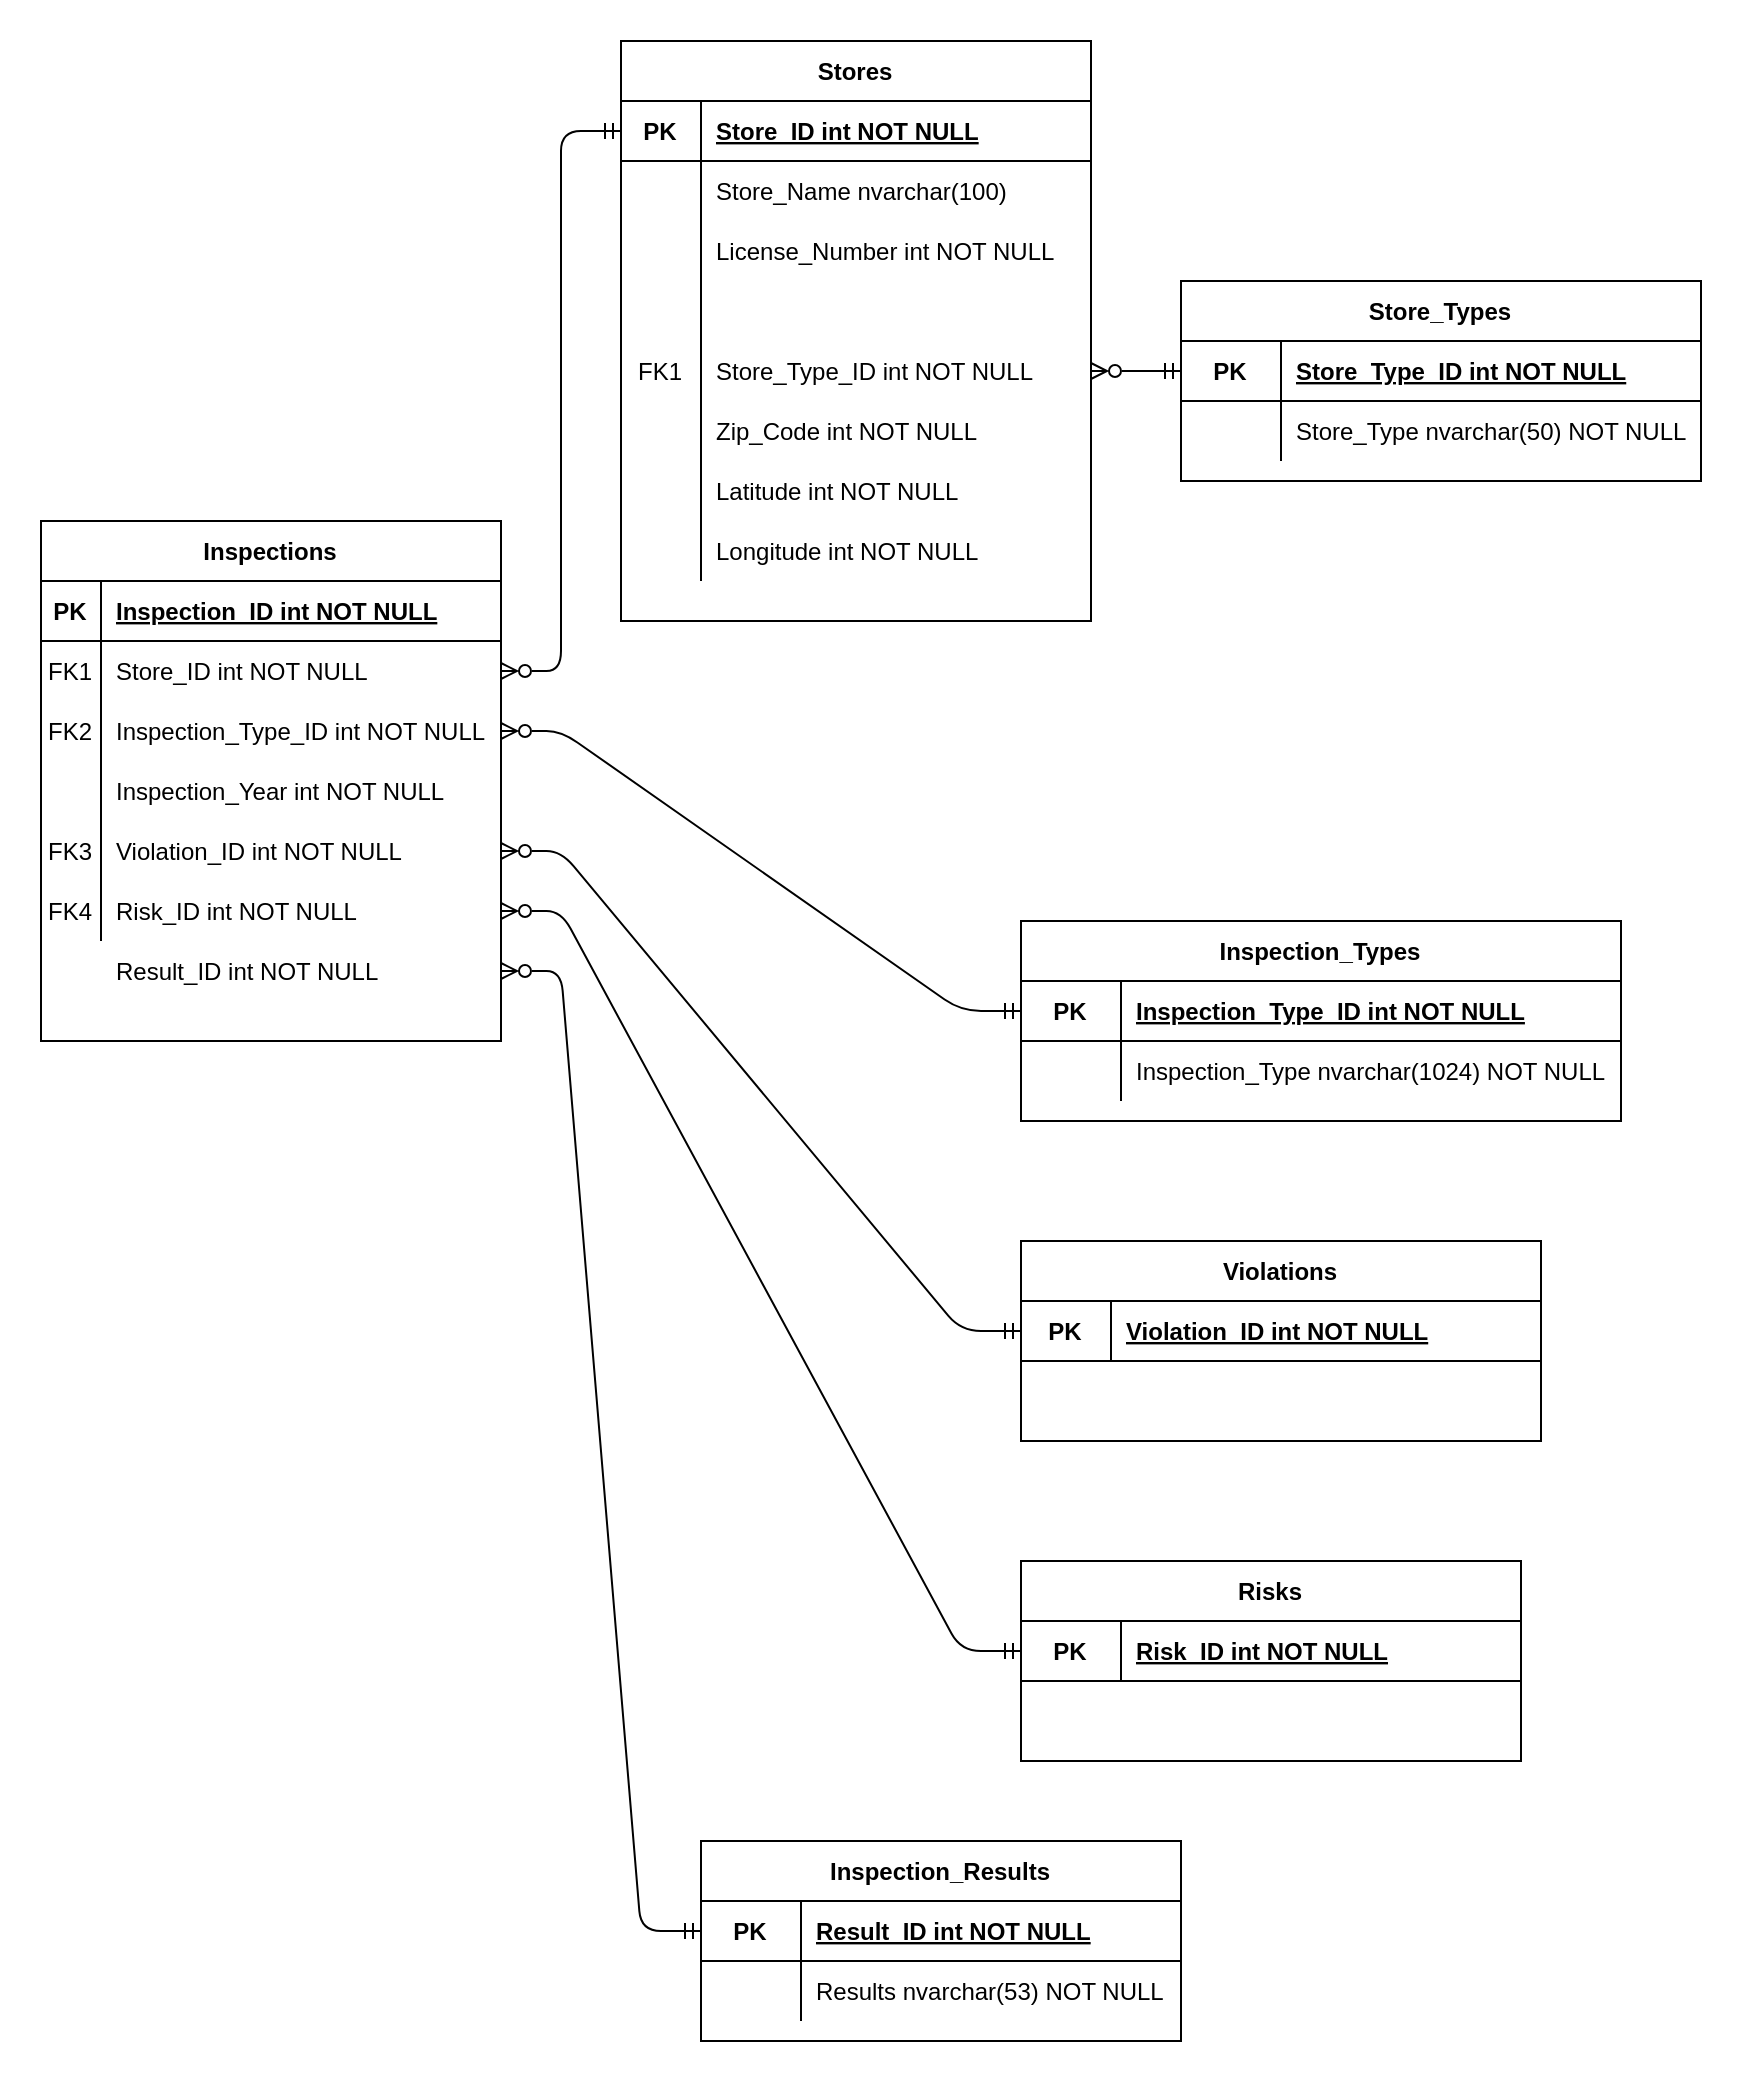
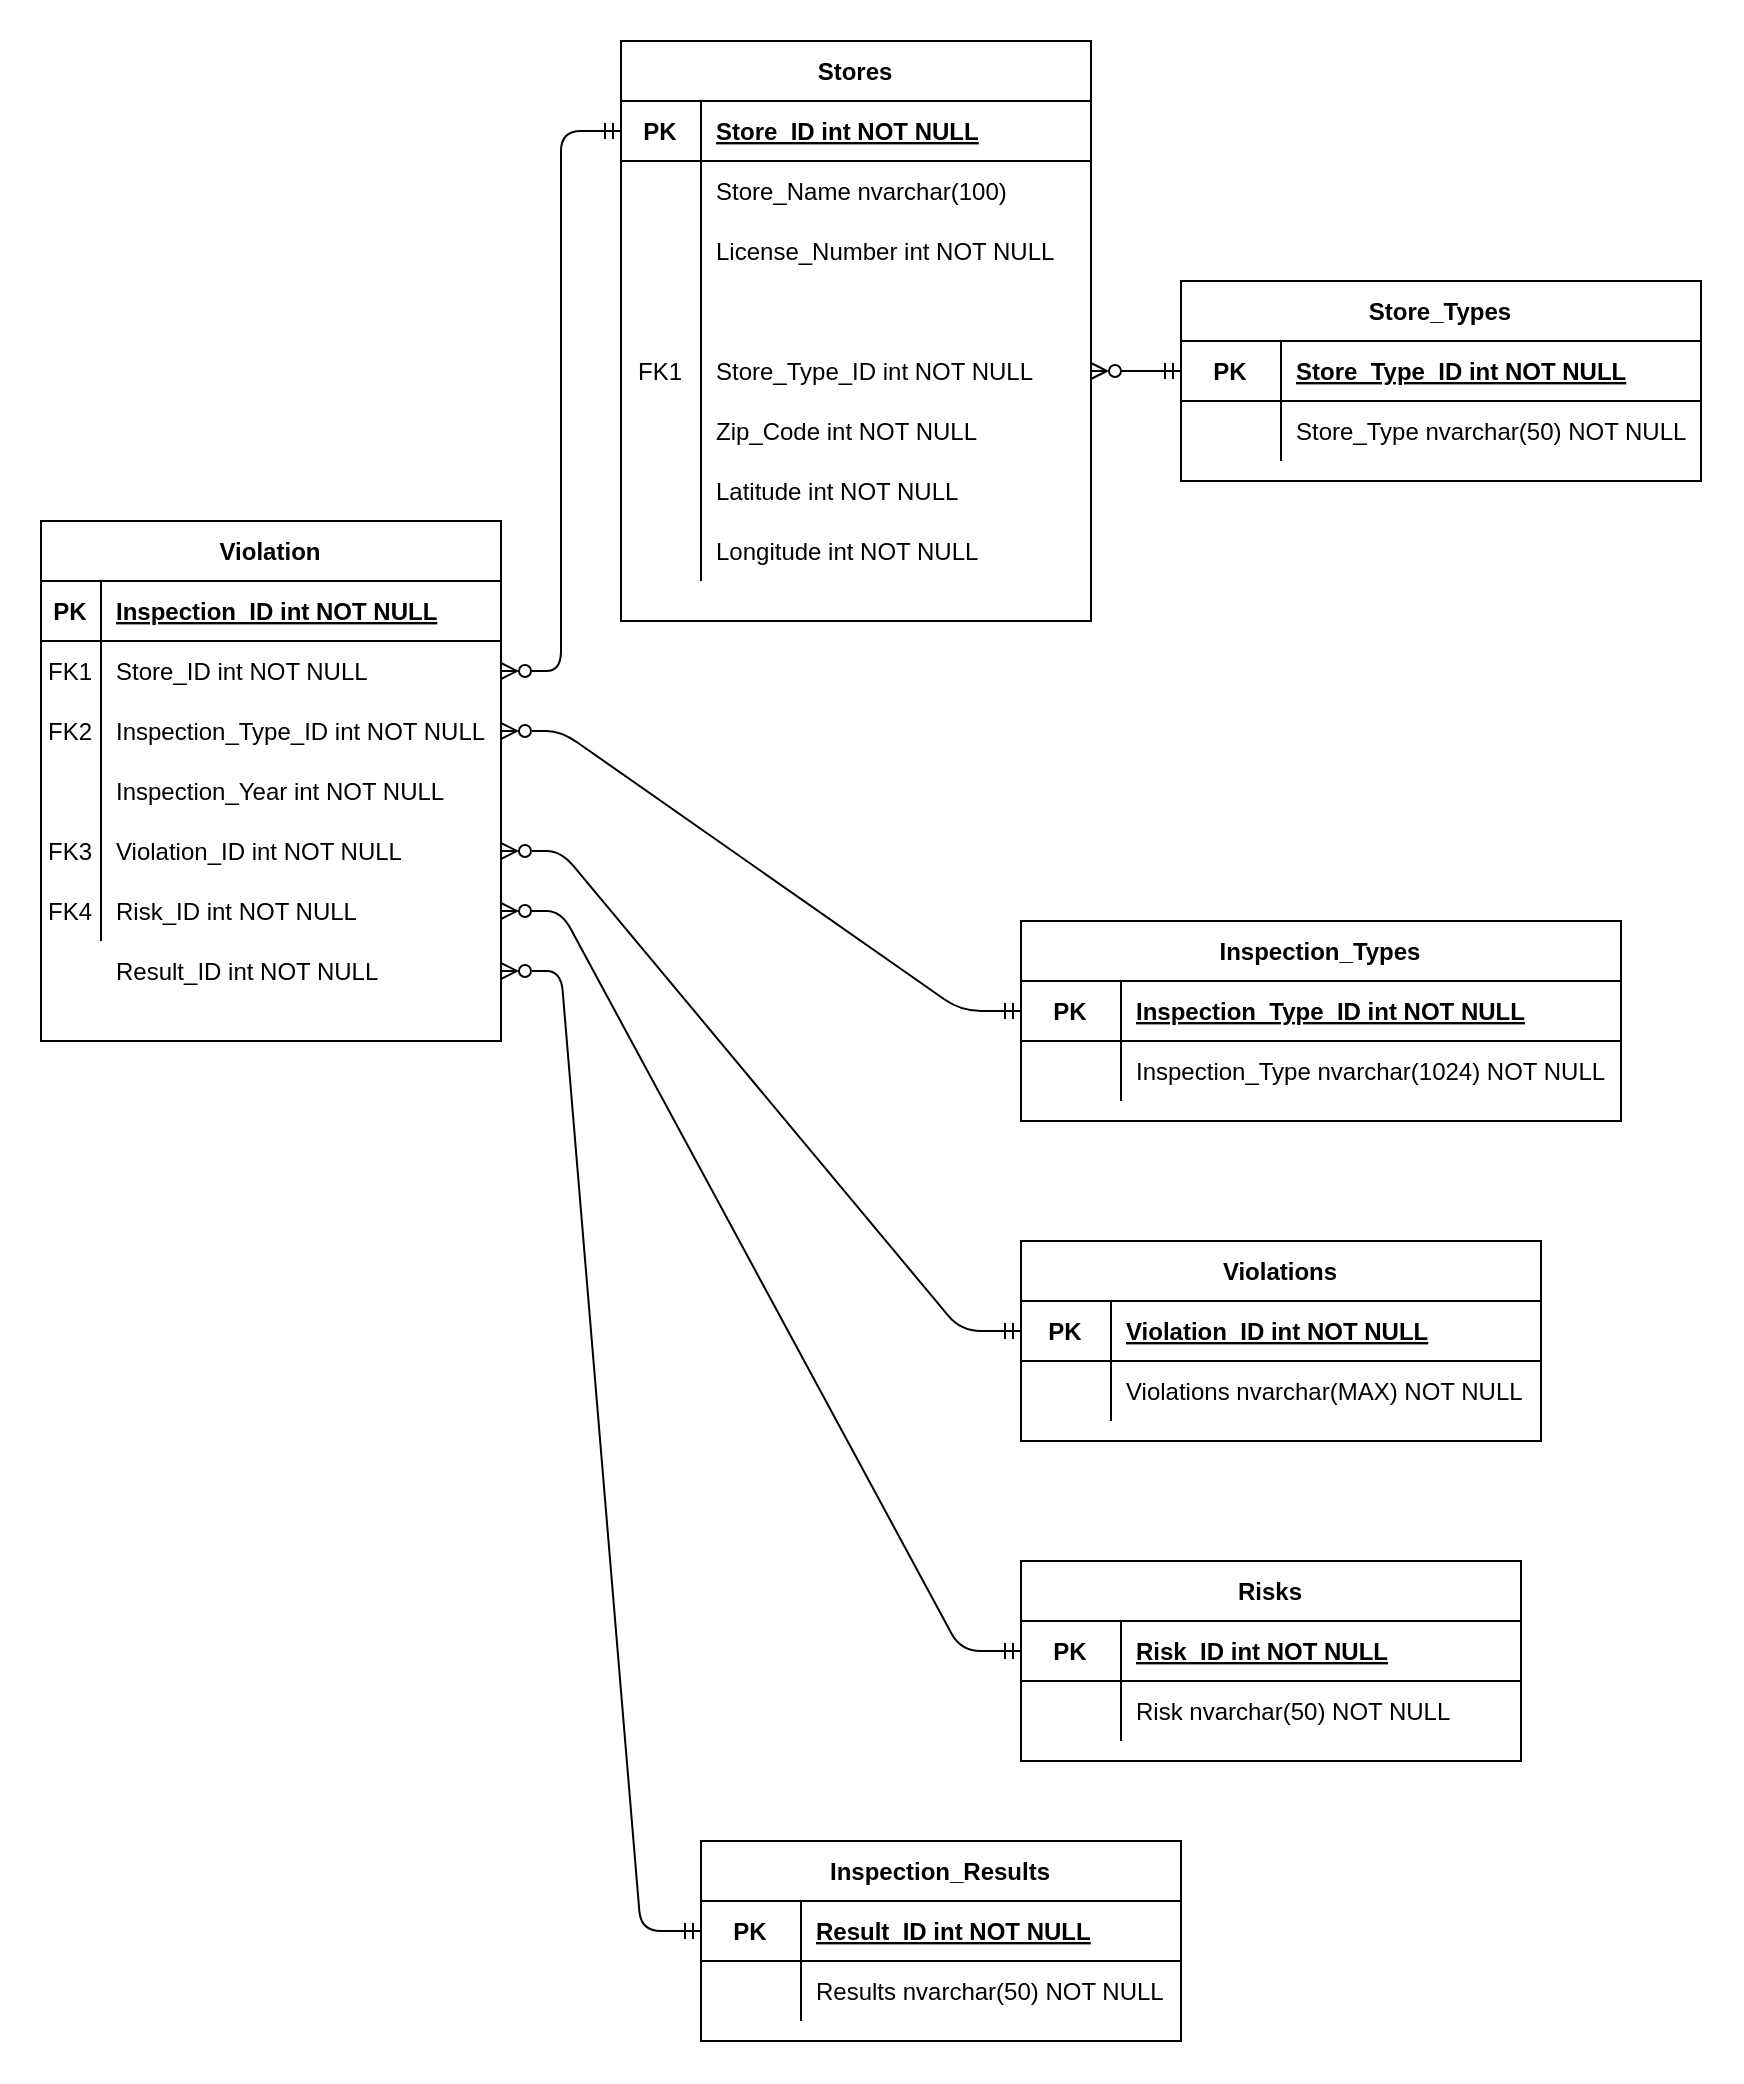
node "Inspections": label "Inspections" -> "Violation"
node "Violations nvarchar(MAX) NOT NULL": added
node "Risk nvarchar(50) NOT NULL": added
node "Results nvarchar(53) NOT NULL": label "Results nvarchar(53) NOT NULL" -> "Results nvarchar(50) NOT NULL"
